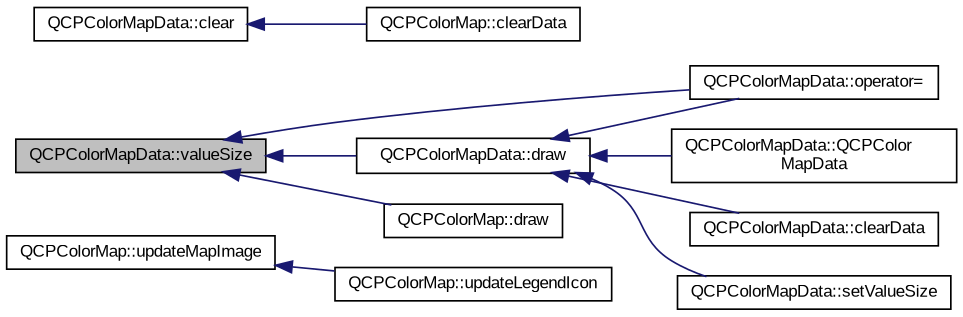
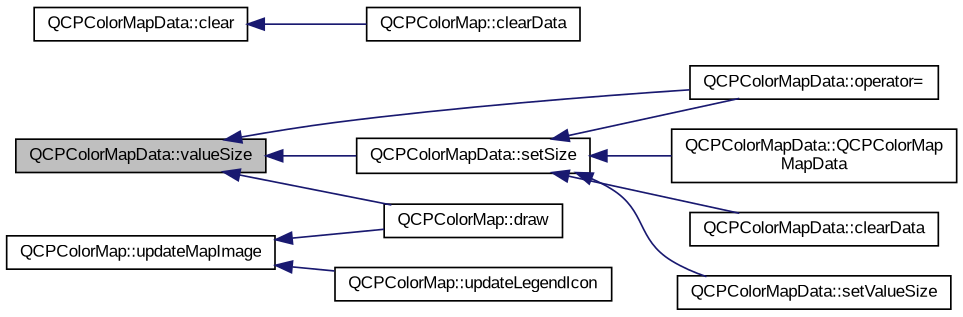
node "QCPColorMapData::draw": label "QCPColorMapData::draw" -> "QCPColorMapData::setSize"
node "QCPColorMapData::QCPColor MapData": label "QCPColorMapData::QCPColor MapData" -> "QCPColorMapData::QCPColorMap MapData"
edge "QCPColorMap::draw" -> "QCPColorMap::updateMapImage": added
